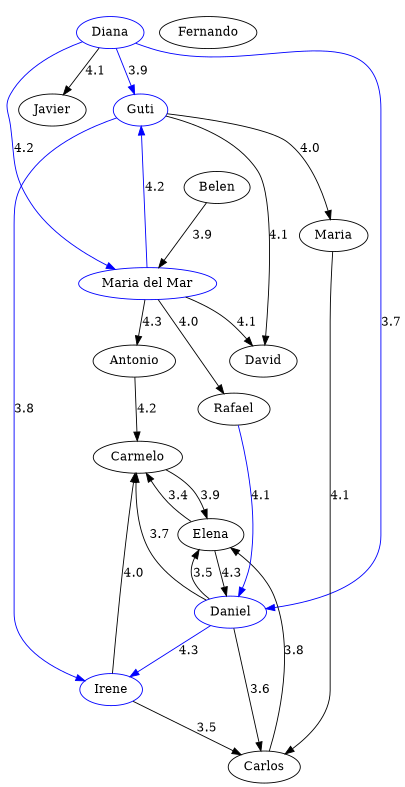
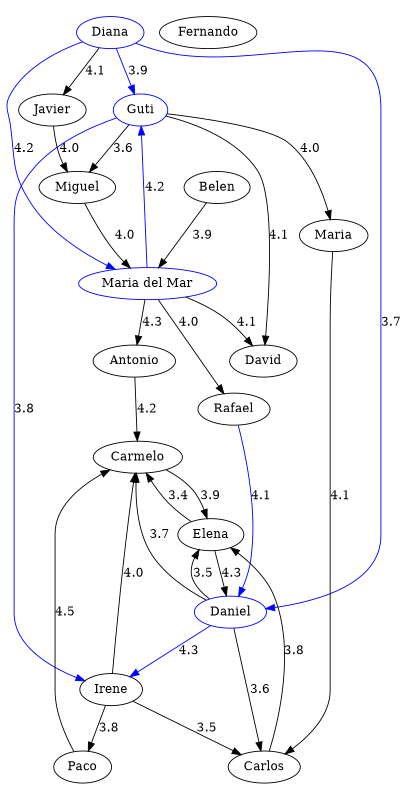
node "Miguel": added
node "Irene": color blue -> black
node "Paco": added
